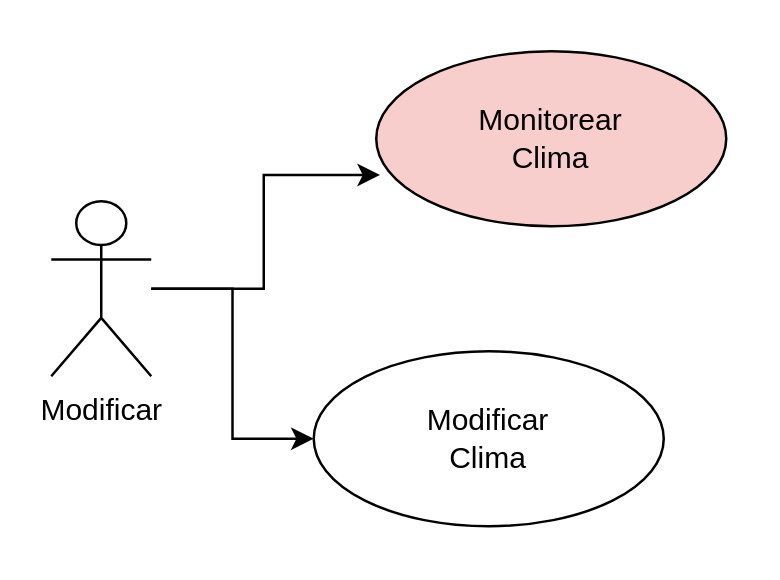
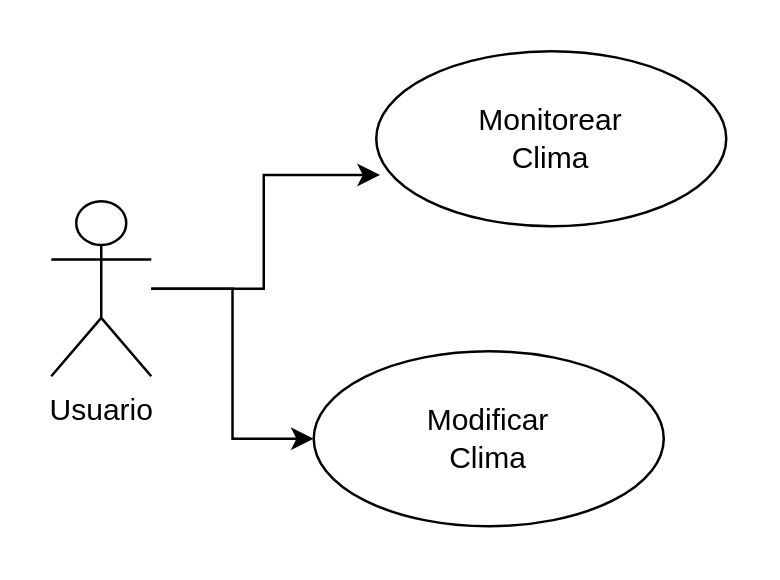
node "Monitorear Clima": fillcolor #f8cecc -> #ffffff
node "Modificar": label "Modificar" -> "Usuario"
